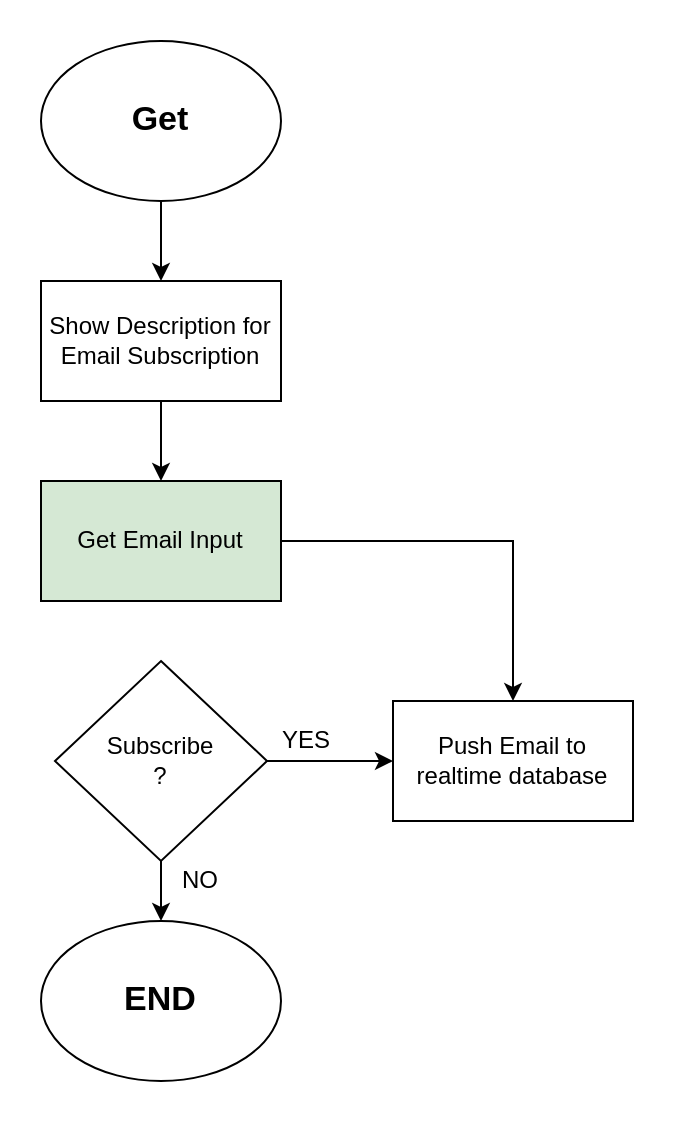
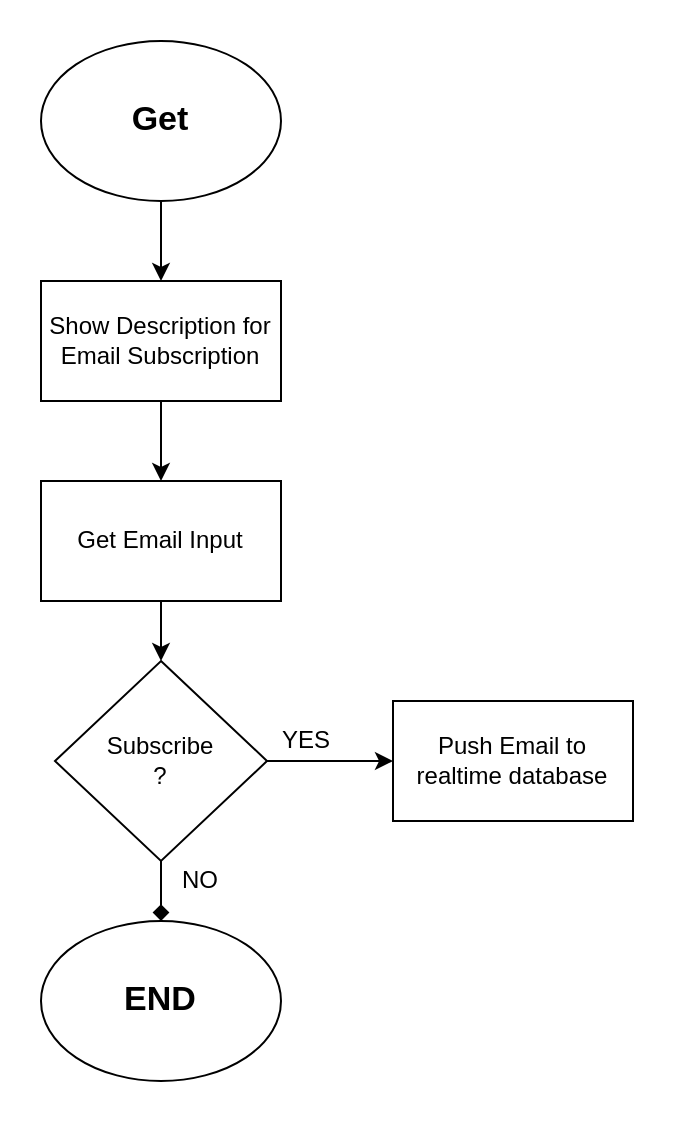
node "Get Email Input": fillcolor #d5e8d4 -> #ffffff
edge "Get Email Input" -> "Push Email to realtime database": now "Get Email Input" -> "Subscribe ?"
edge "Subscribe ?" -> "END": arrowhead classic -> diamond
